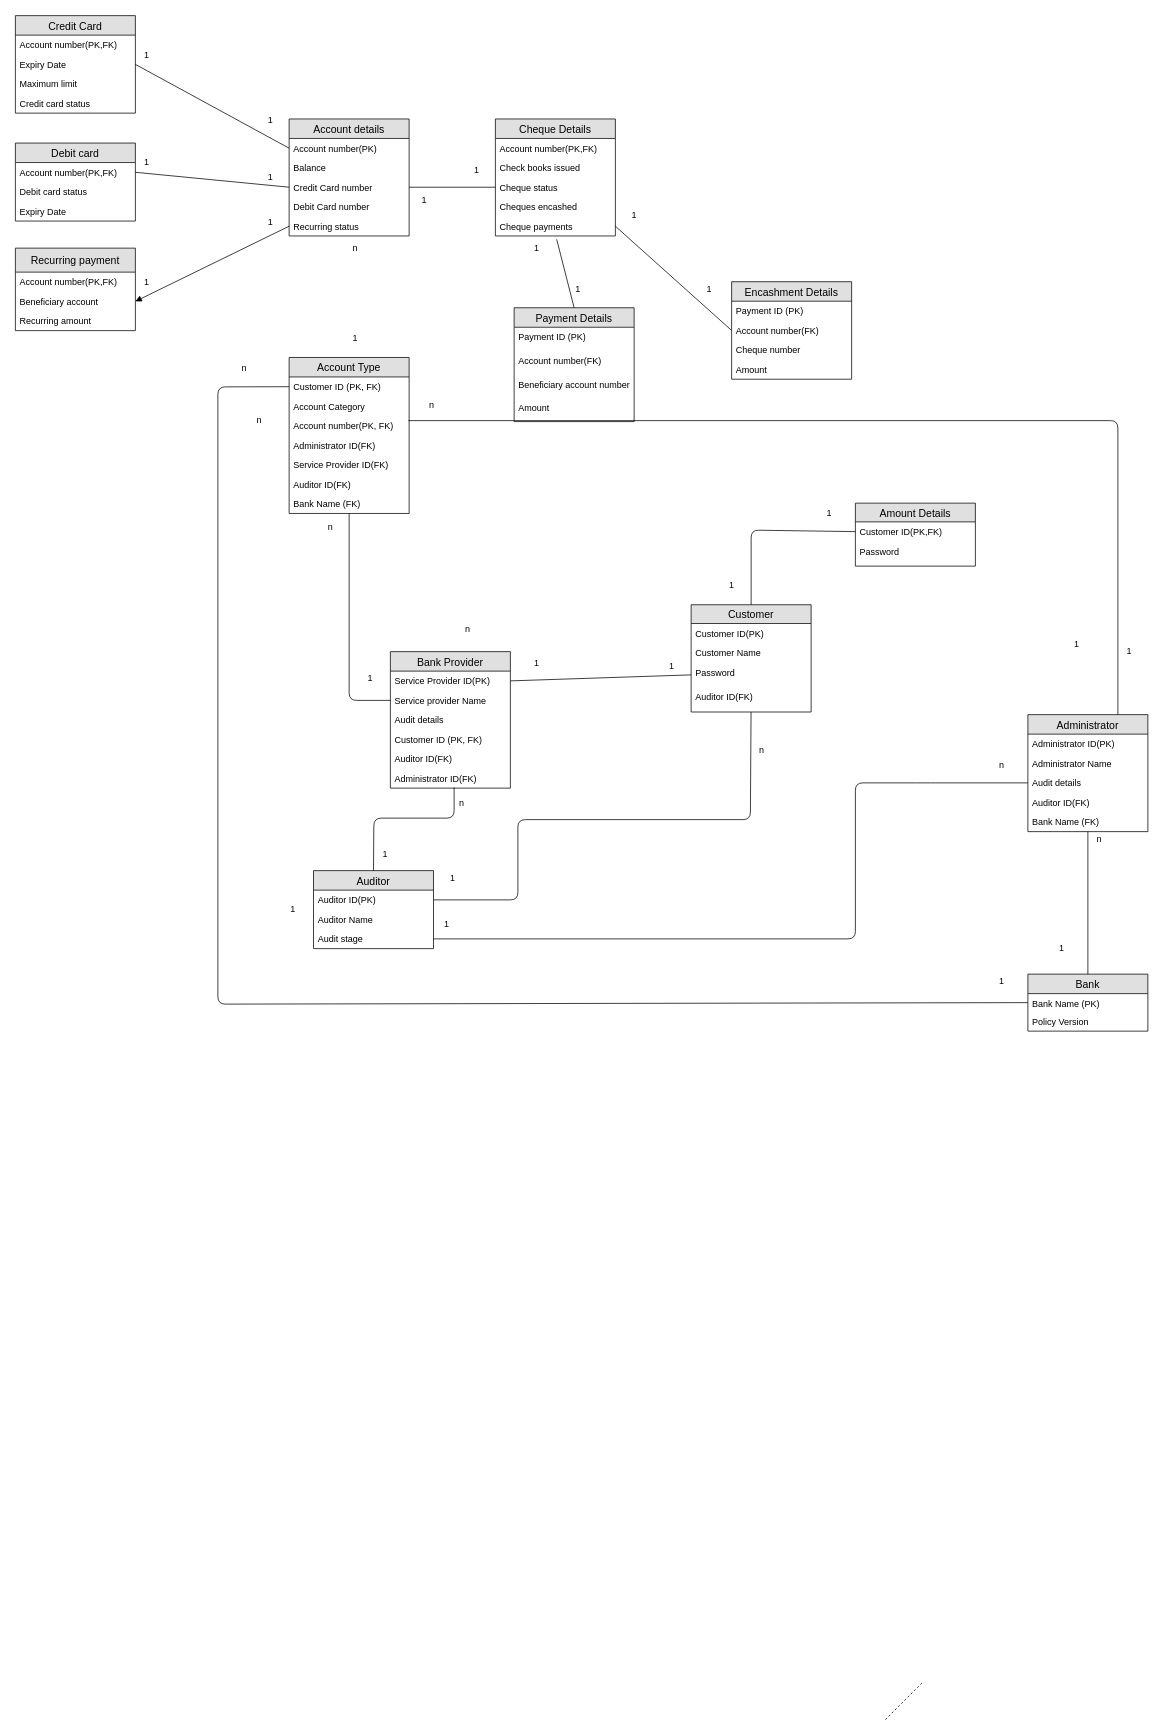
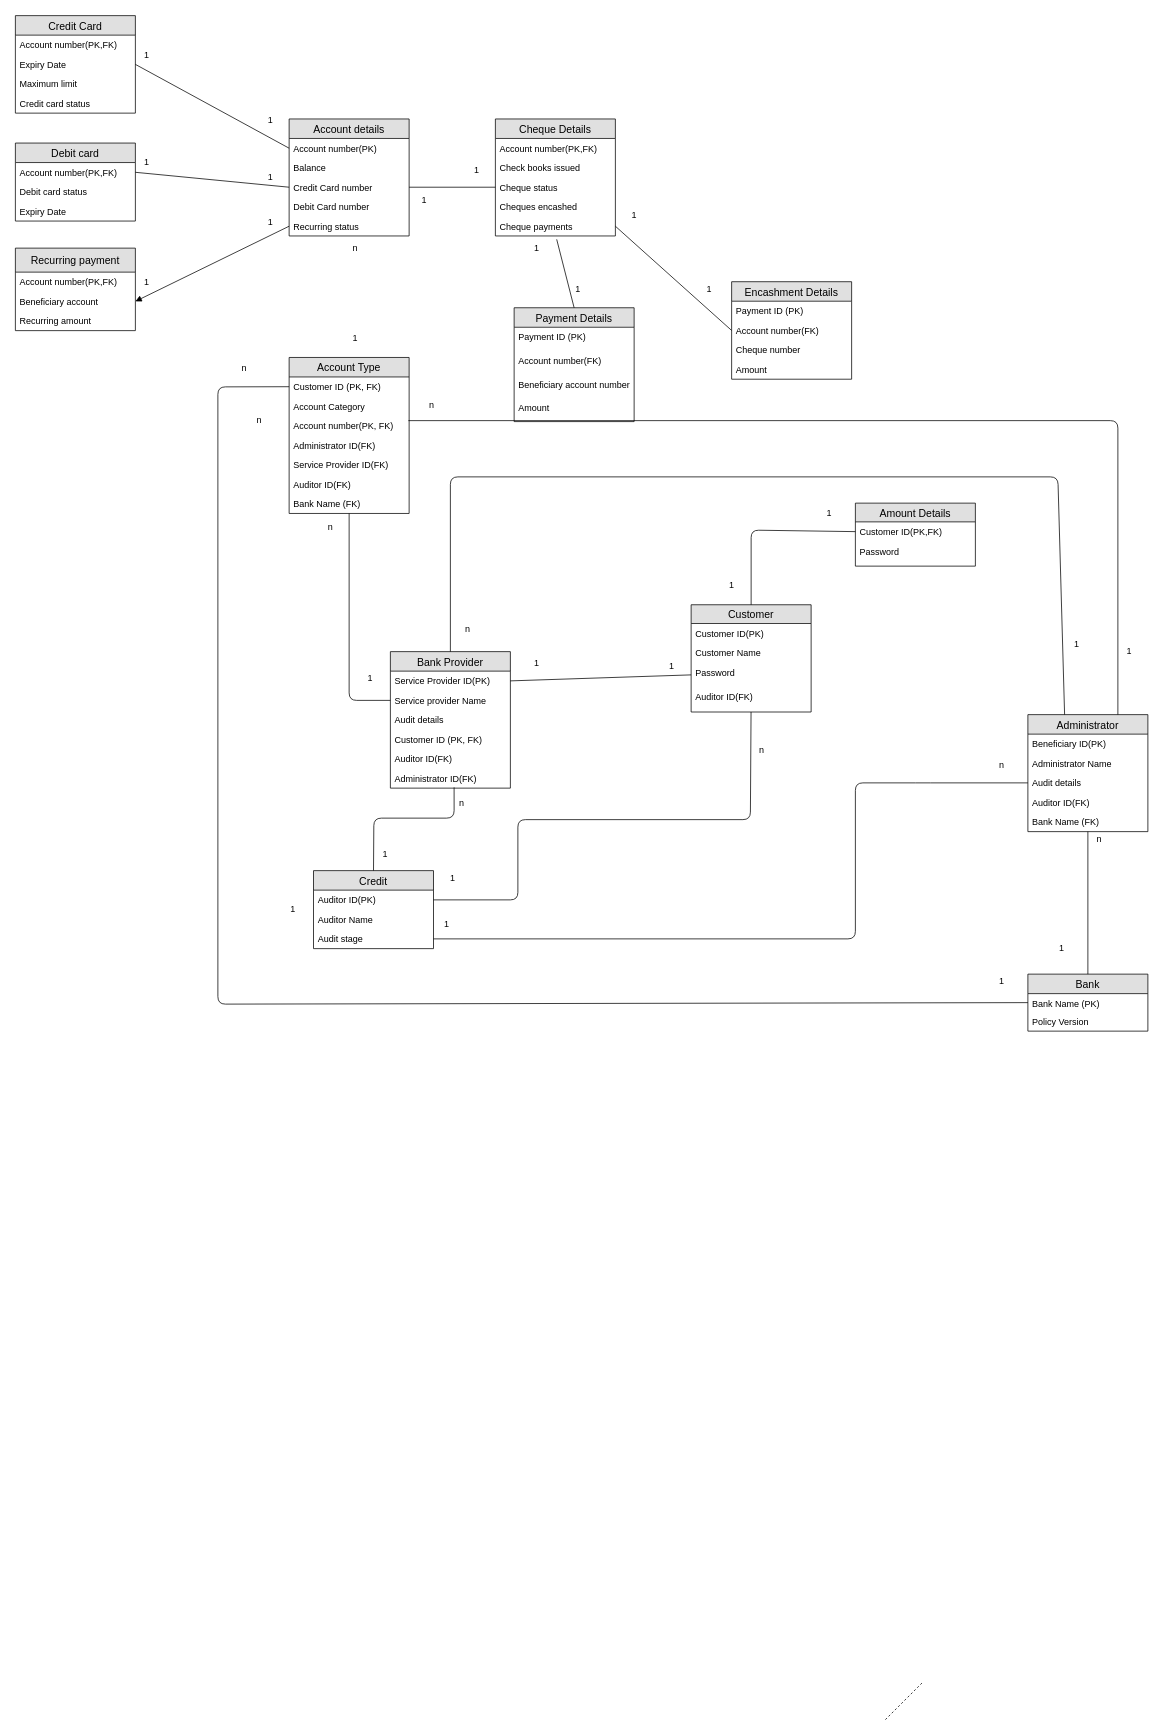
edge "Bank Provider" -- "Administrator": added
node "Administrator ID(PK)": label "Administrator ID(PK)" -> "Beneficiary ID(PK)"
node "Auditor": label "Auditor" -> "Credit"
